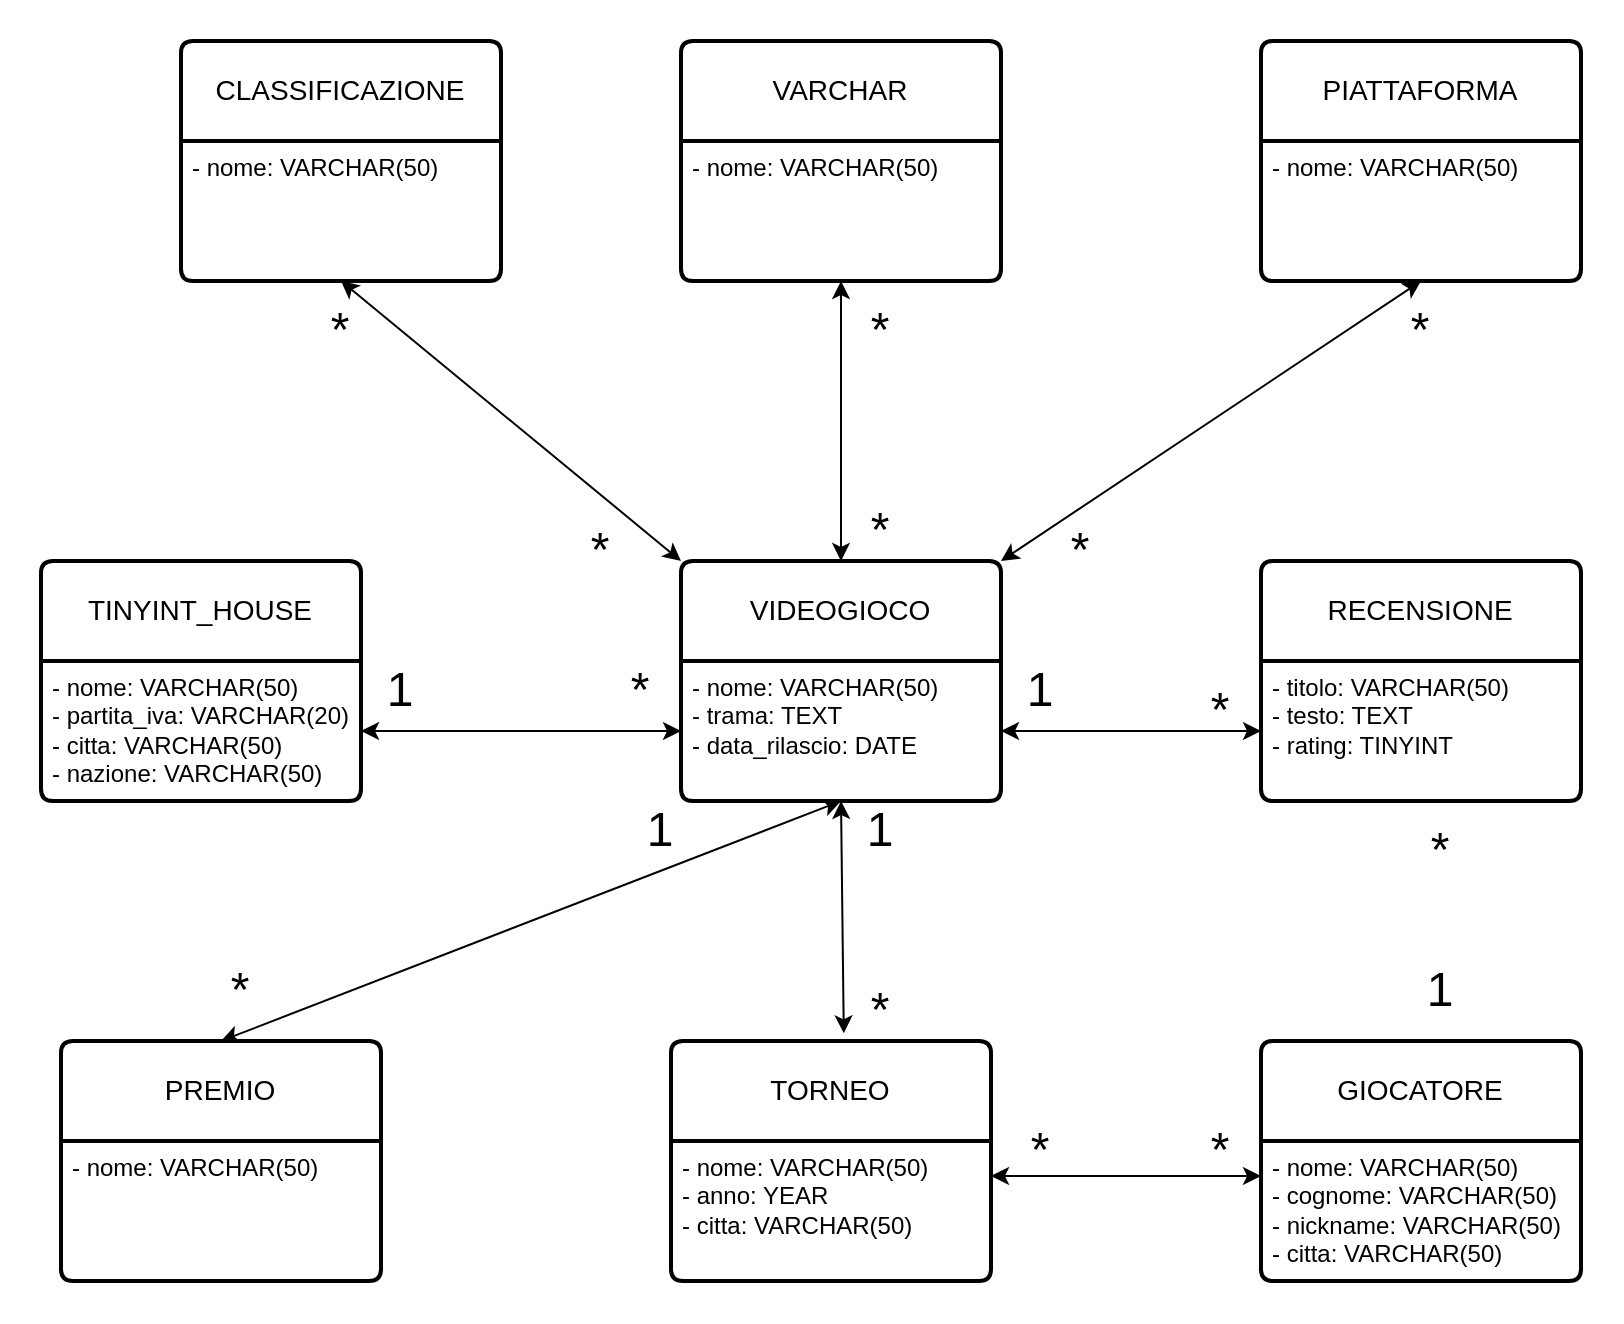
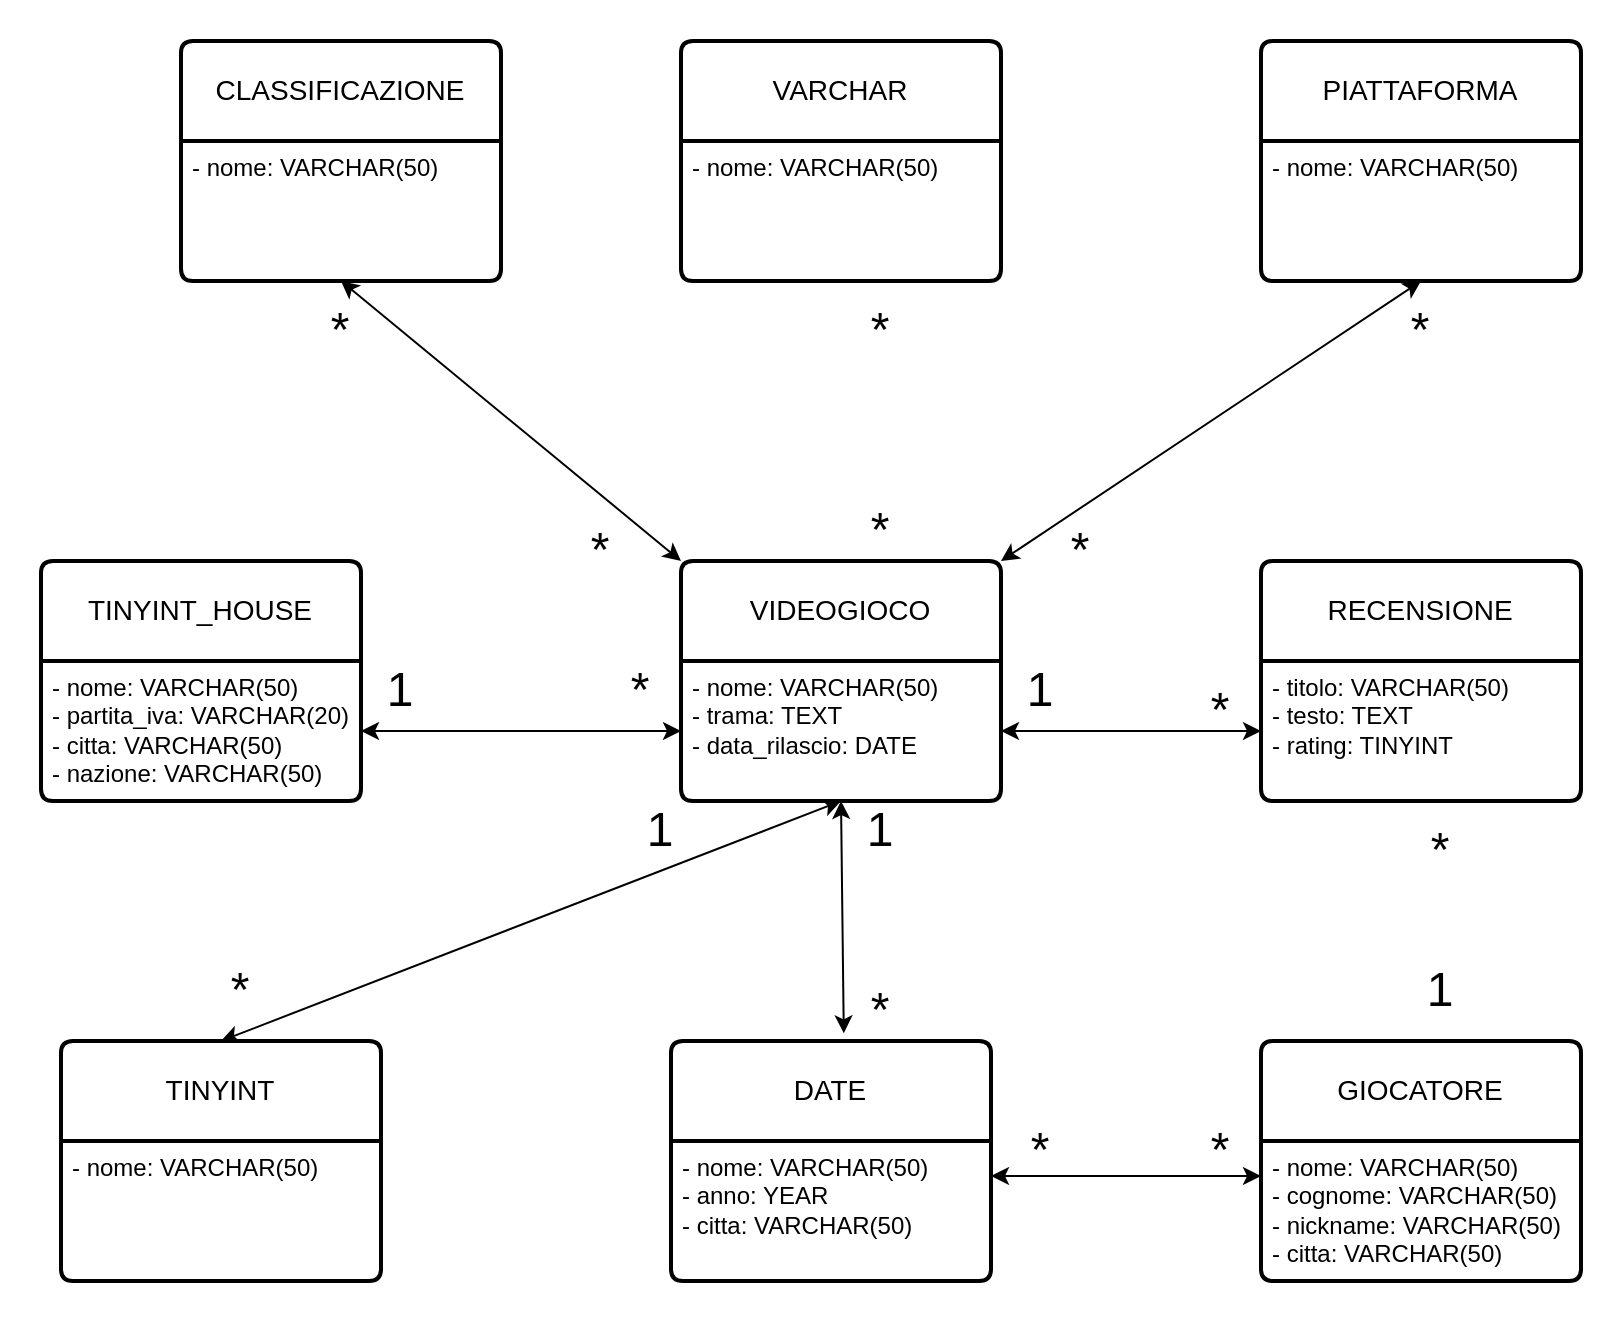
edge "VARCHAR" -- "VIDEOGIOCO": removed
node "PREMIO": label "PREMIO" -> "TINYINT"
node "TORNEO": label "TORNEO" -> "DATE"
